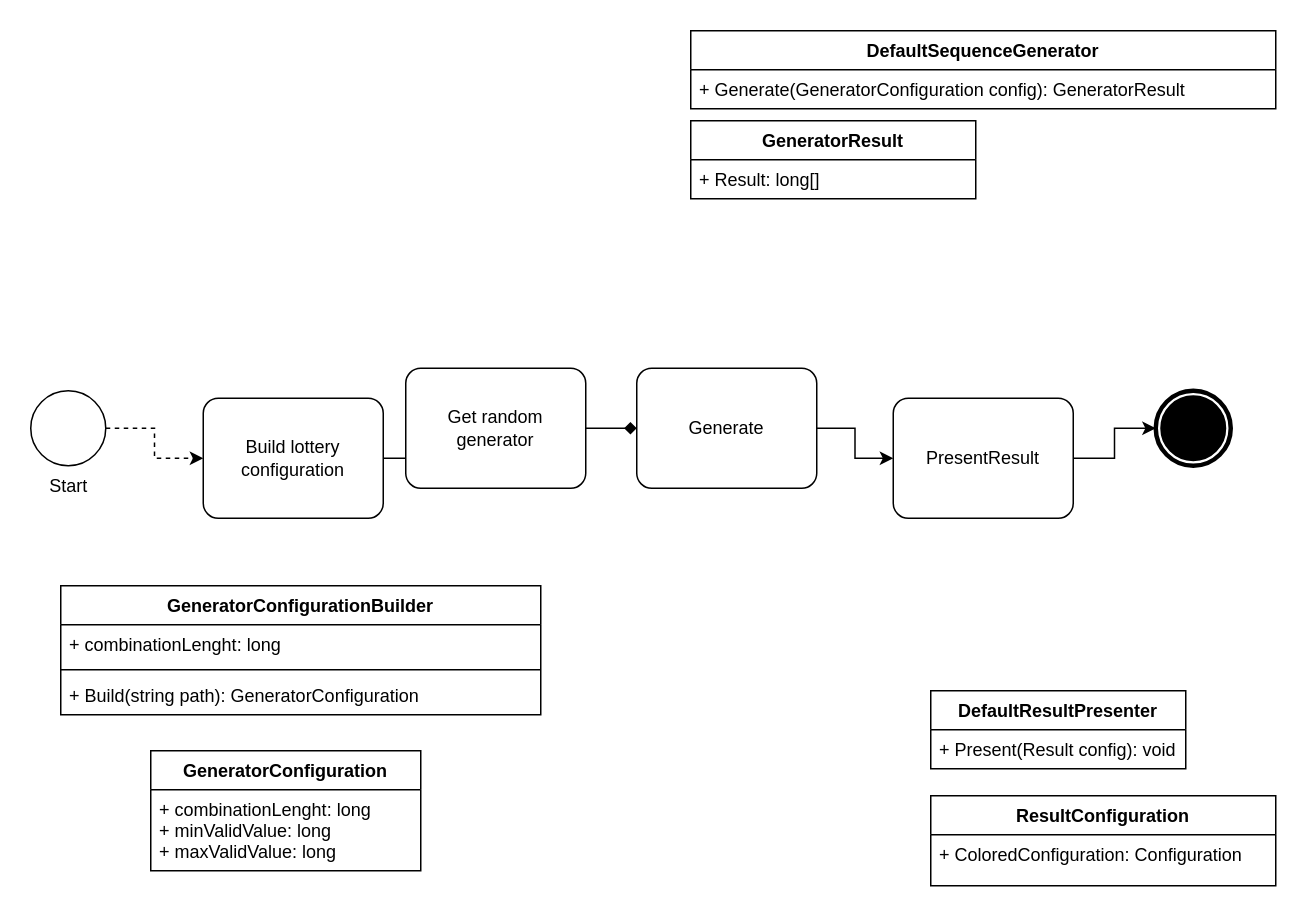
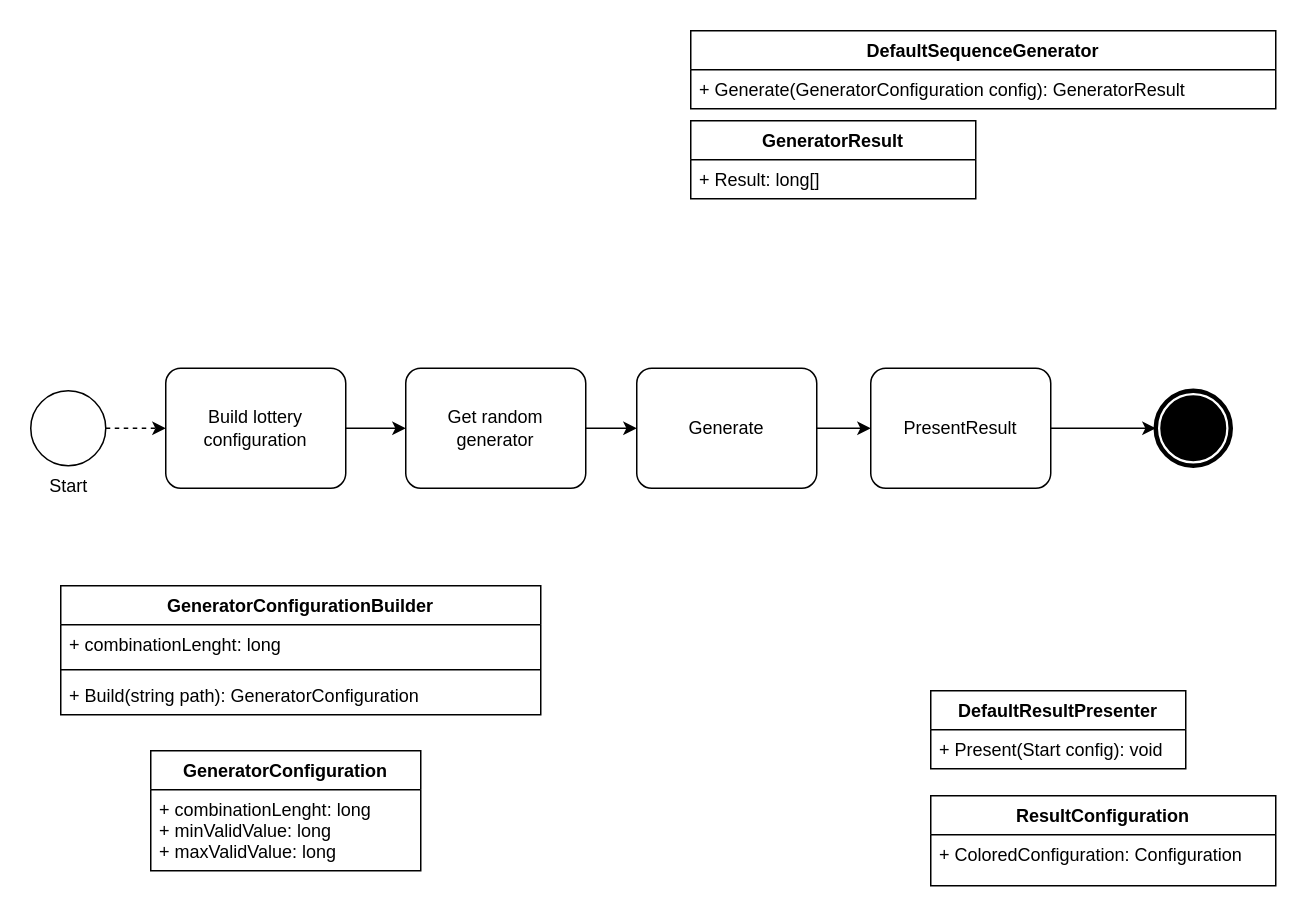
edge "Get random generator" -> "Generate": arrowhead diamond -> classic
node "Build lottery configuration": moved (293, 458) -> (256, 428)
node "PresentResult": moved (983, 458) -> (961, 428)
node "+ Present(Result config): void": label "+ Present(Result config): void" -> "+ Present(Start config): void"
